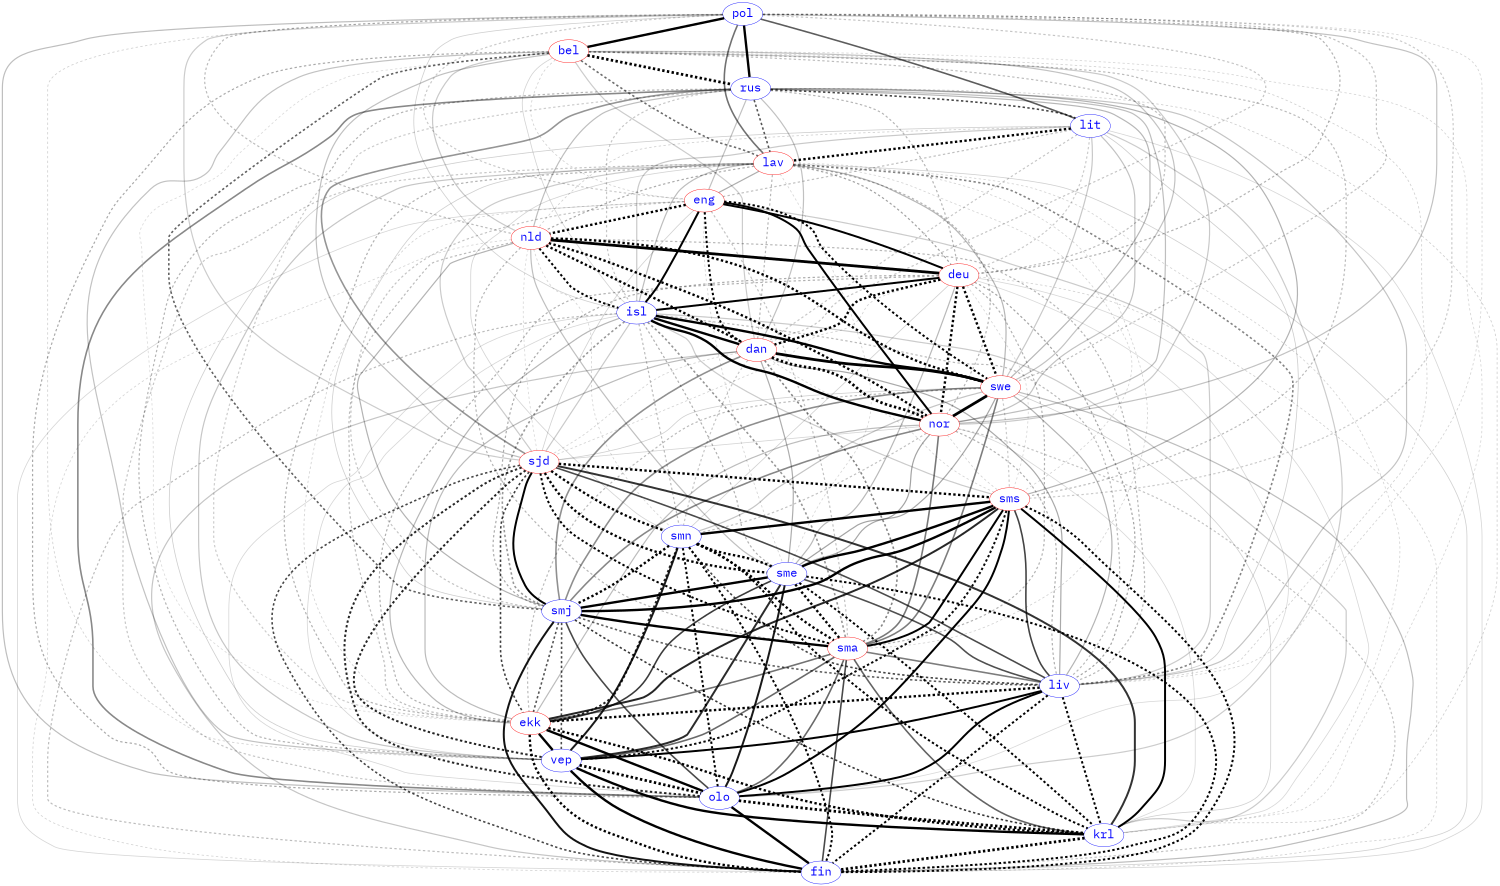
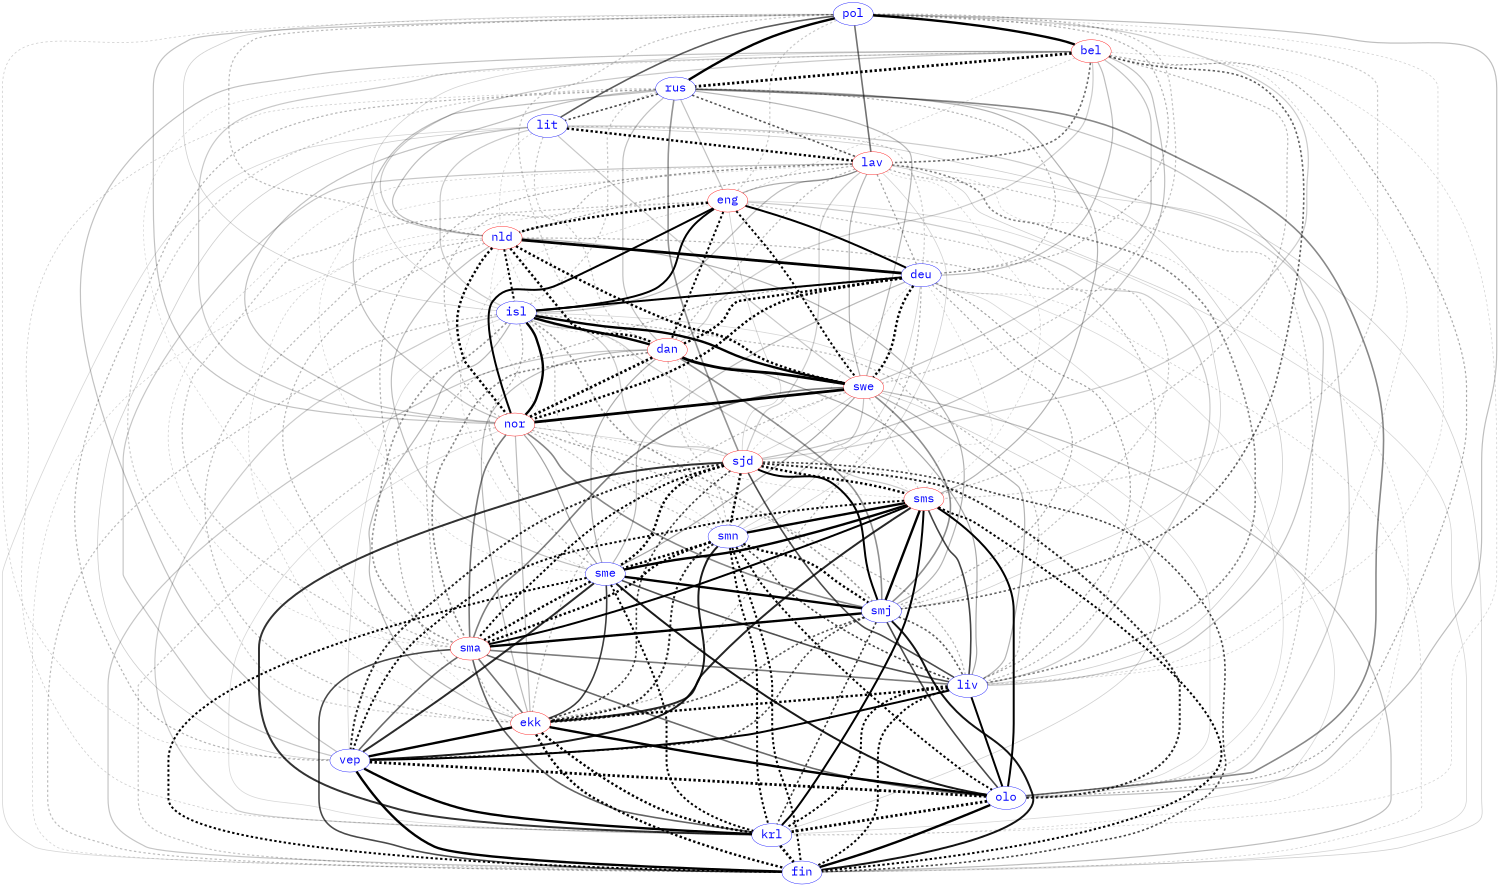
edge "bel" -- "deu": style dashed -> bold
edge "lit" -- "eng": removed
node "deu": color red -> blue
